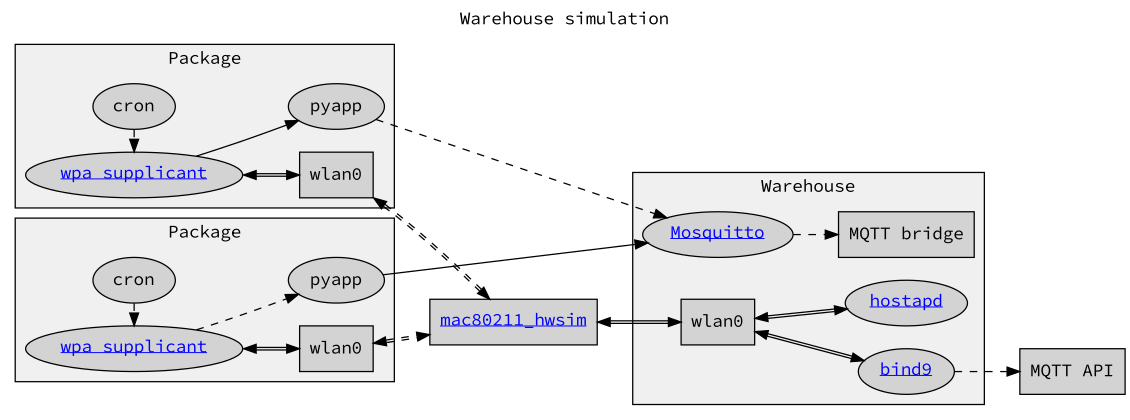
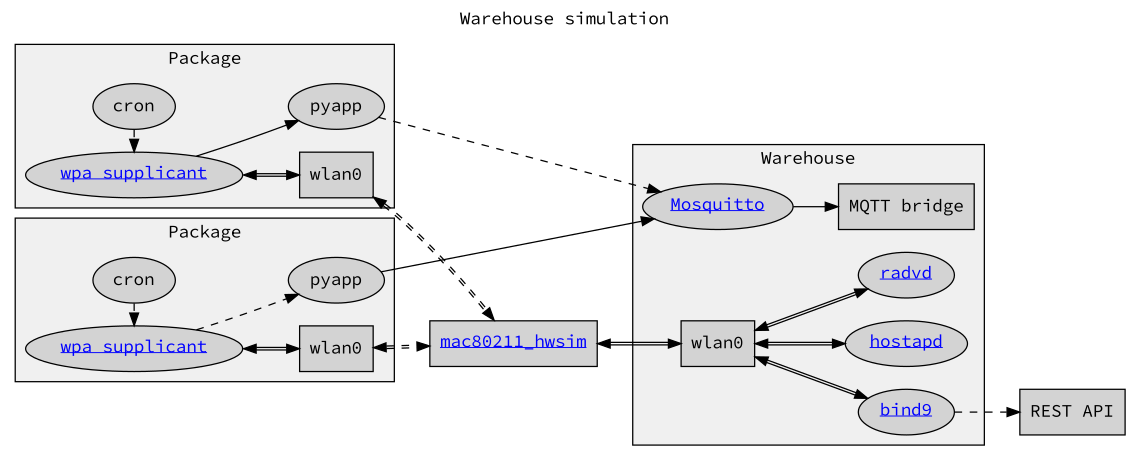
edge "Mosquitto" -> "MQTT bridge": style dashed -> solid
node "radvd": added
node "MQTT API": label "MQTT API" -> "REST API"
